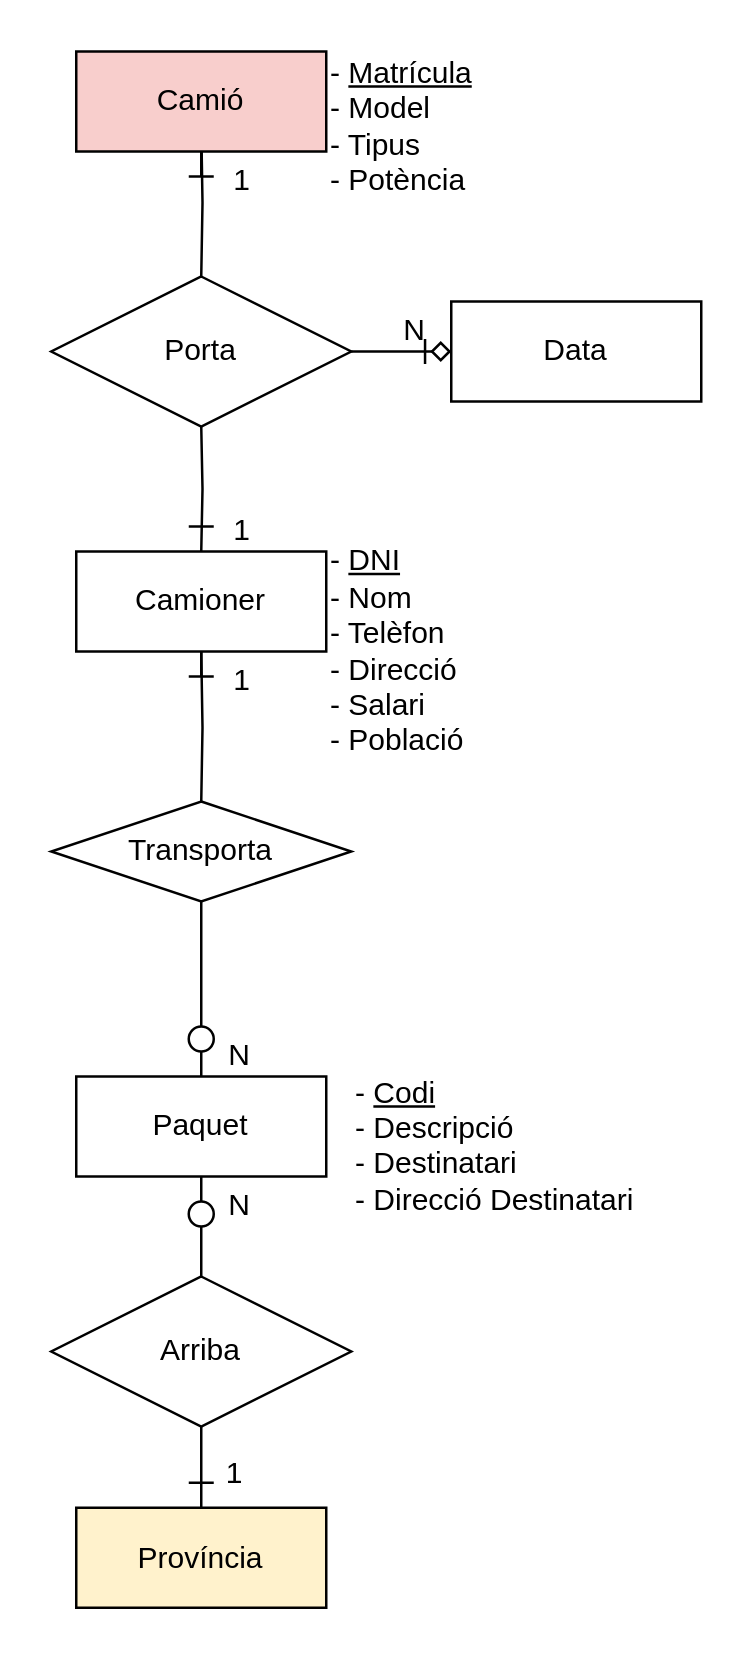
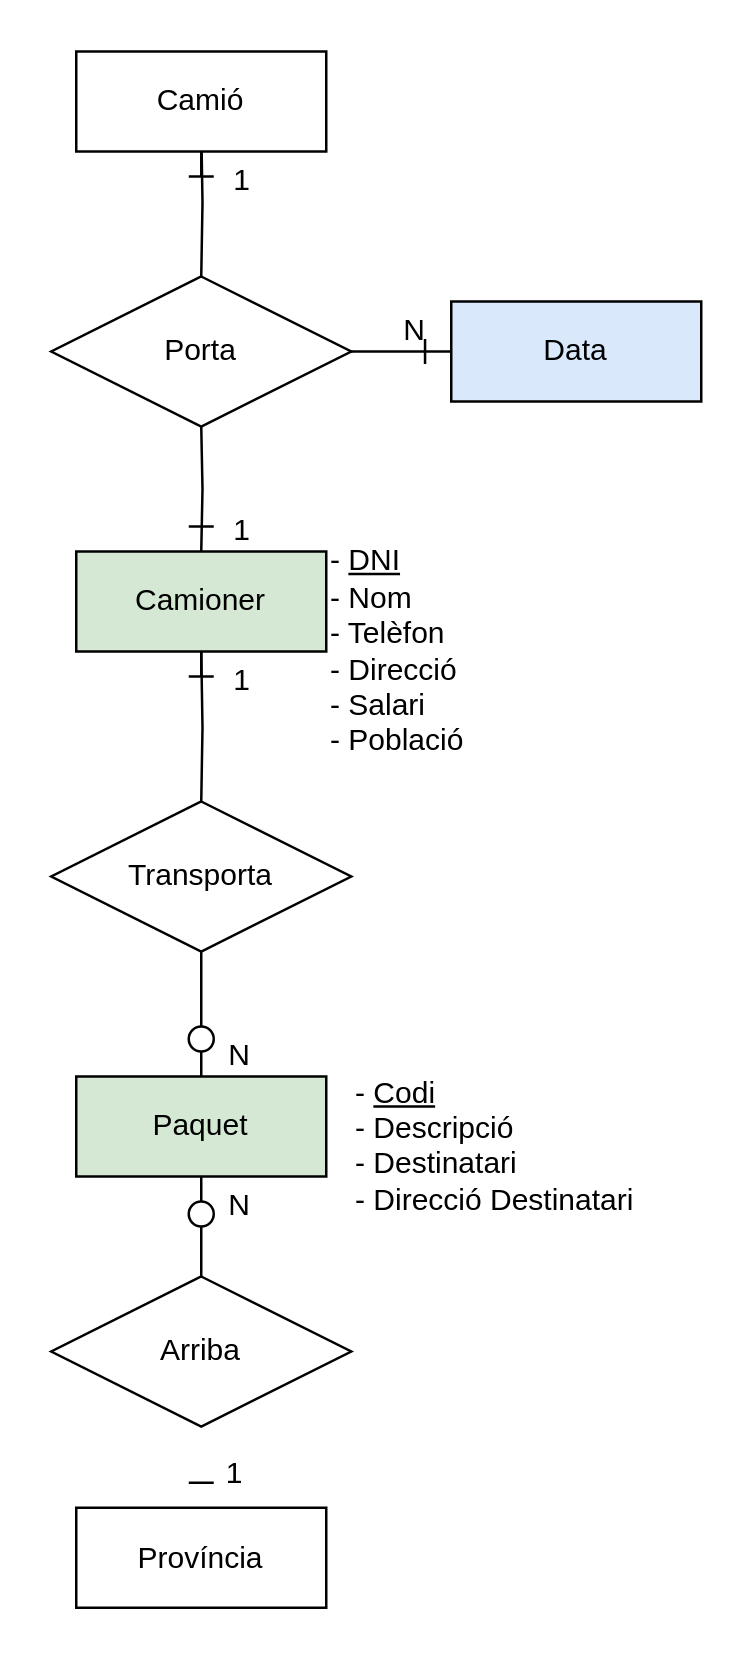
node "Camió": fillcolor #f8cecc -> #ffffff
node "- Matrícula - Model - Tipus - Potència": removed
edge "Porta" -> "Data": arrowhead diamond -> none
node "Data": fillcolor #ffffff -> #dae8fc
node "Camioner": fillcolor #ffffff -> #d5e8d4
node "Transporta": size 300x100 -> 300x150
node "Paquet": fillcolor #ffffff -> #d5e8d4
edge "Arriba" -- "Província": removed
node "Província": fillcolor #fff2cc -> #ffffff
